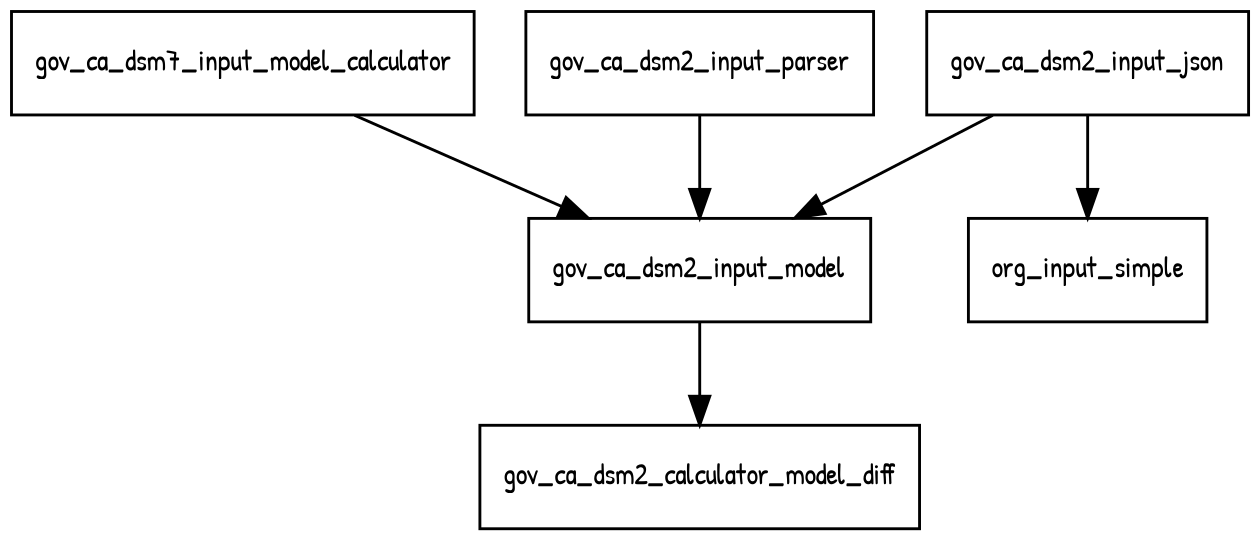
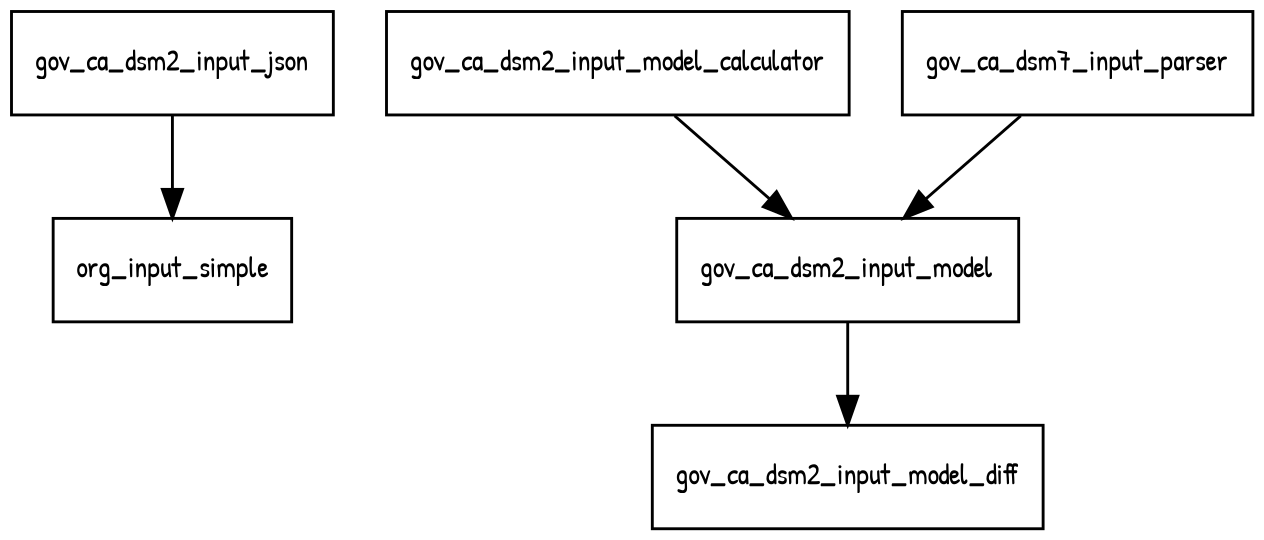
node "gov_ca_dsm7_input_model_calculator": label "gov_ca_dsm7_input_model_calculator" -> "gov_ca_dsm2_input_model_calculator"
node "gov_ca_dsm2_input_parser": label "gov_ca_dsm2_input_parser" -> "gov_ca_dsm7_input_parser"
edge "gov_ca_dsm2_input_json" -> "gov_ca_dsm2_input_model": removed
node "gov_ca_dsm2_calculator_model_diff": label "gov_ca_dsm2_calculator_model_diff" -> "gov_ca_dsm2_input_model_diff"
